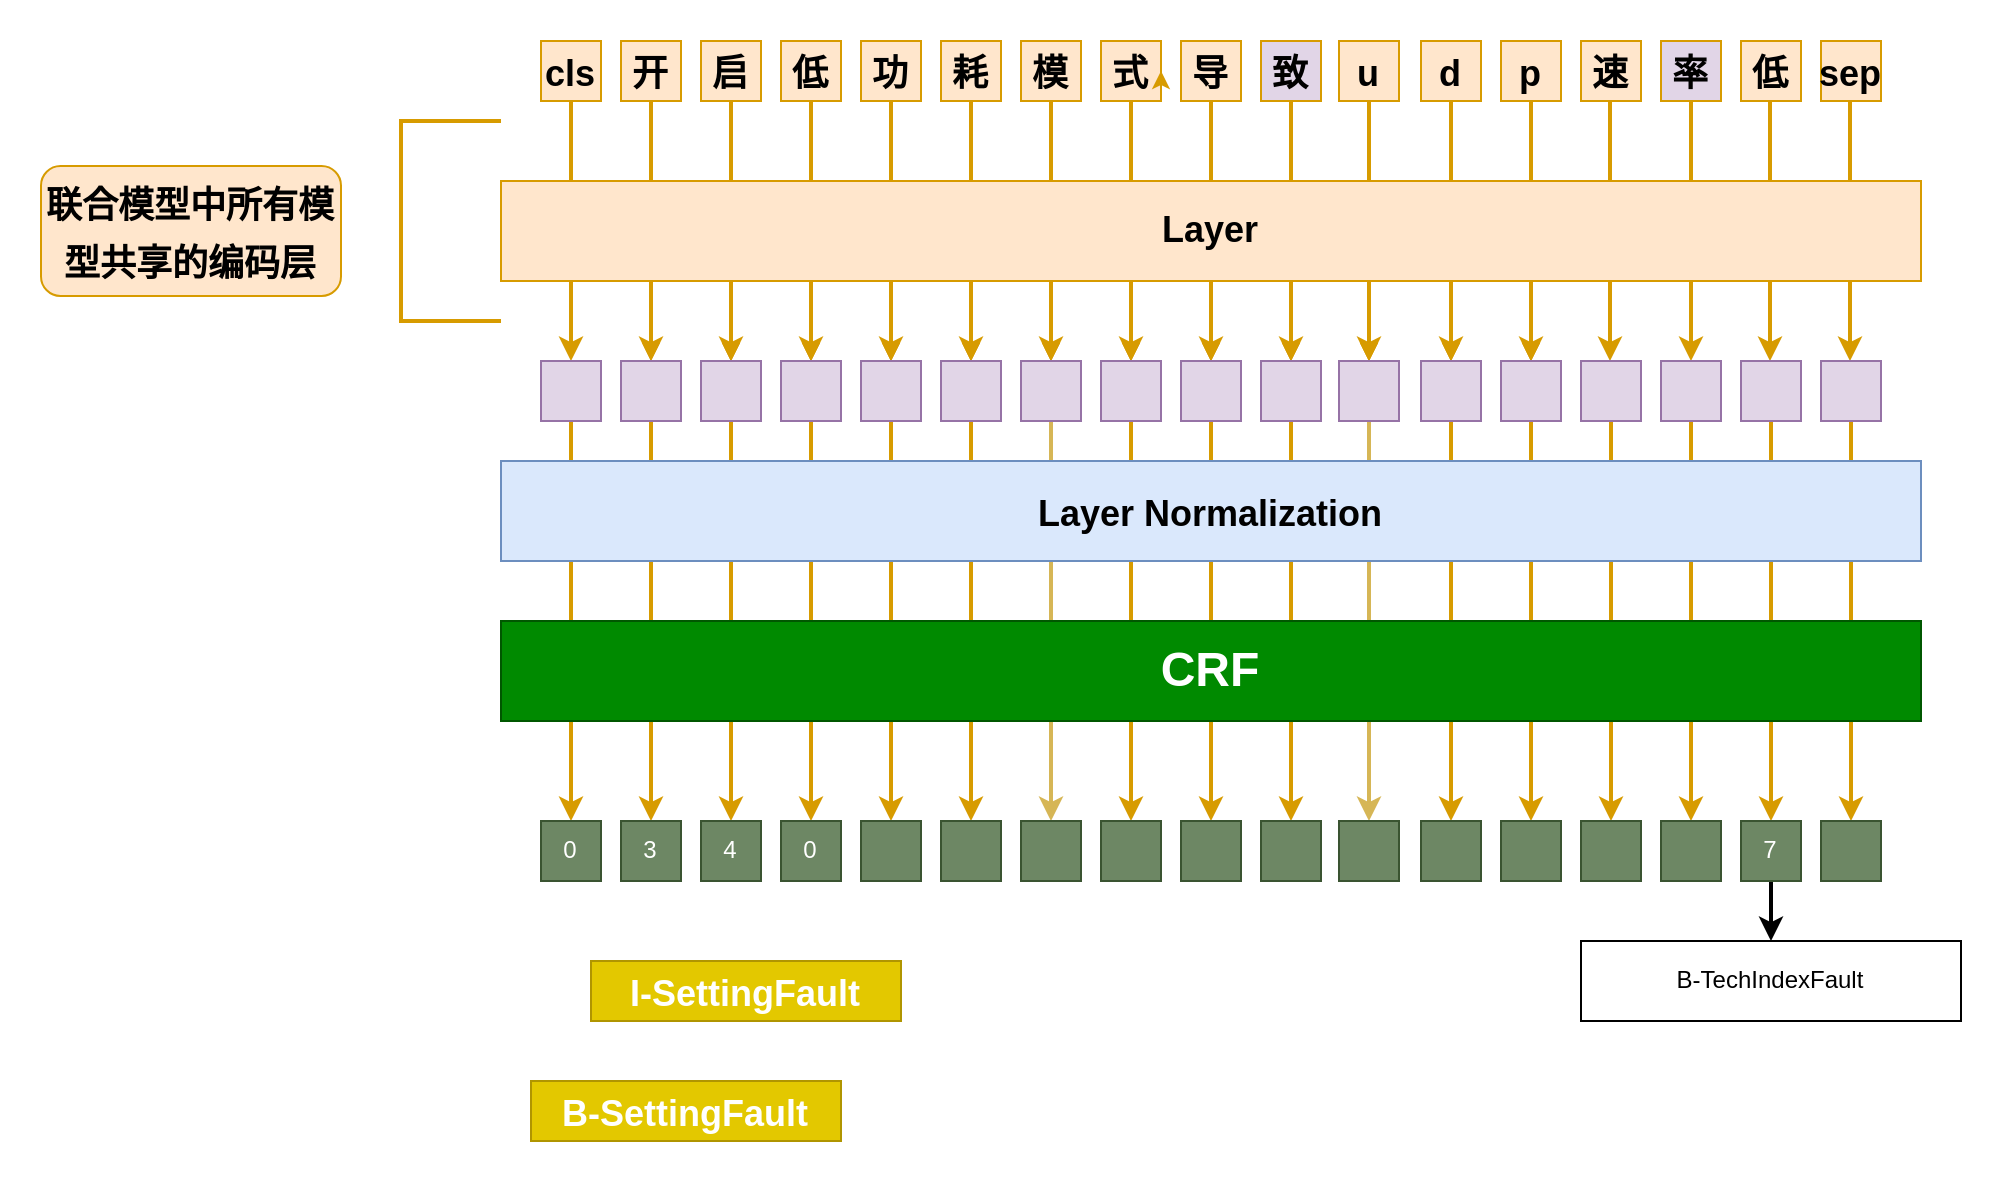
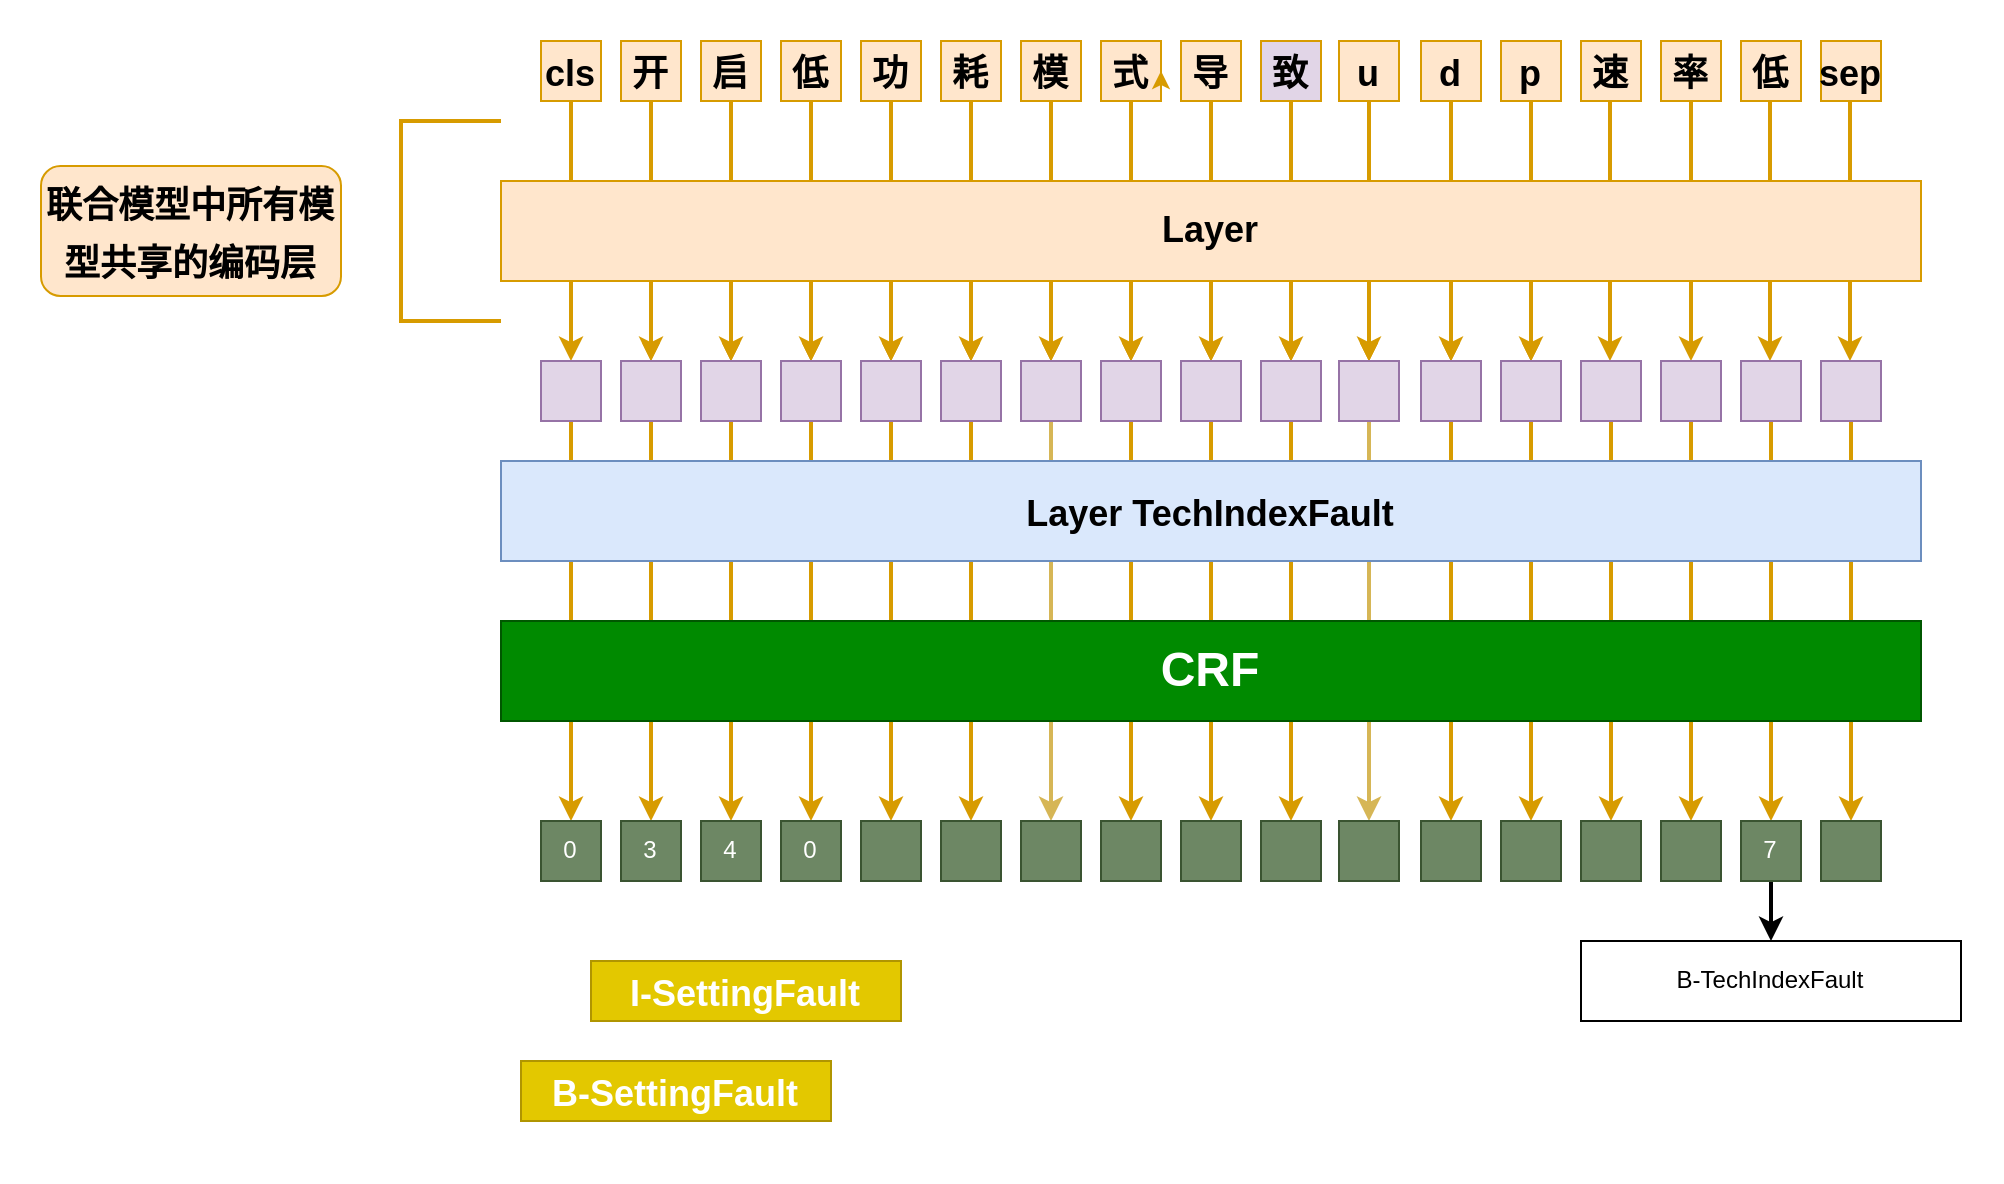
node "率": fillcolor #e1d5e7 -> #ffe6cc
node "Layer Normalization": label "Layer Normalization" -> "Layer TechIndexFault"
node "B-SettingFault": moved (686, 1111) -> (676, 1091)
